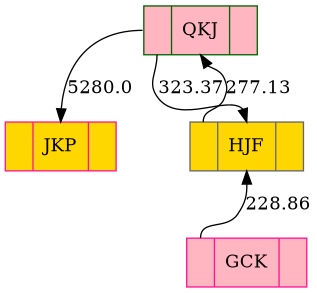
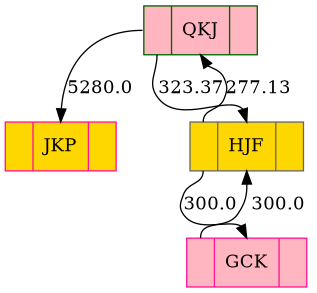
edge "GCK" -> "HJF": label "228.86" -> "300.0"
edge "HJF" -> "GCK": added, label "300.0"
